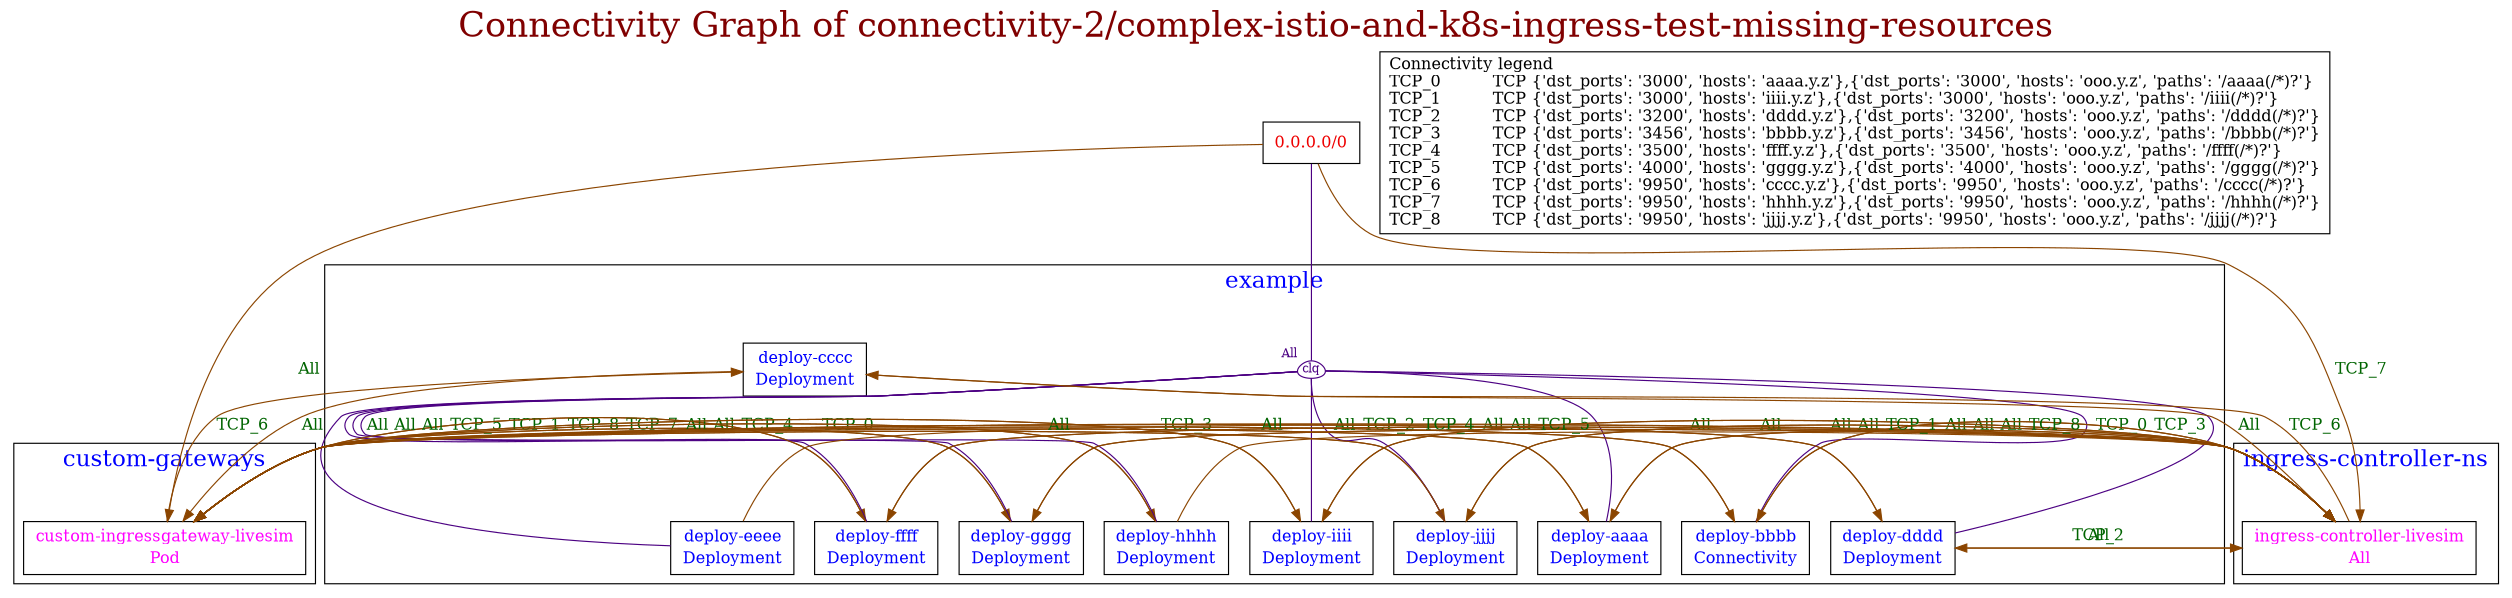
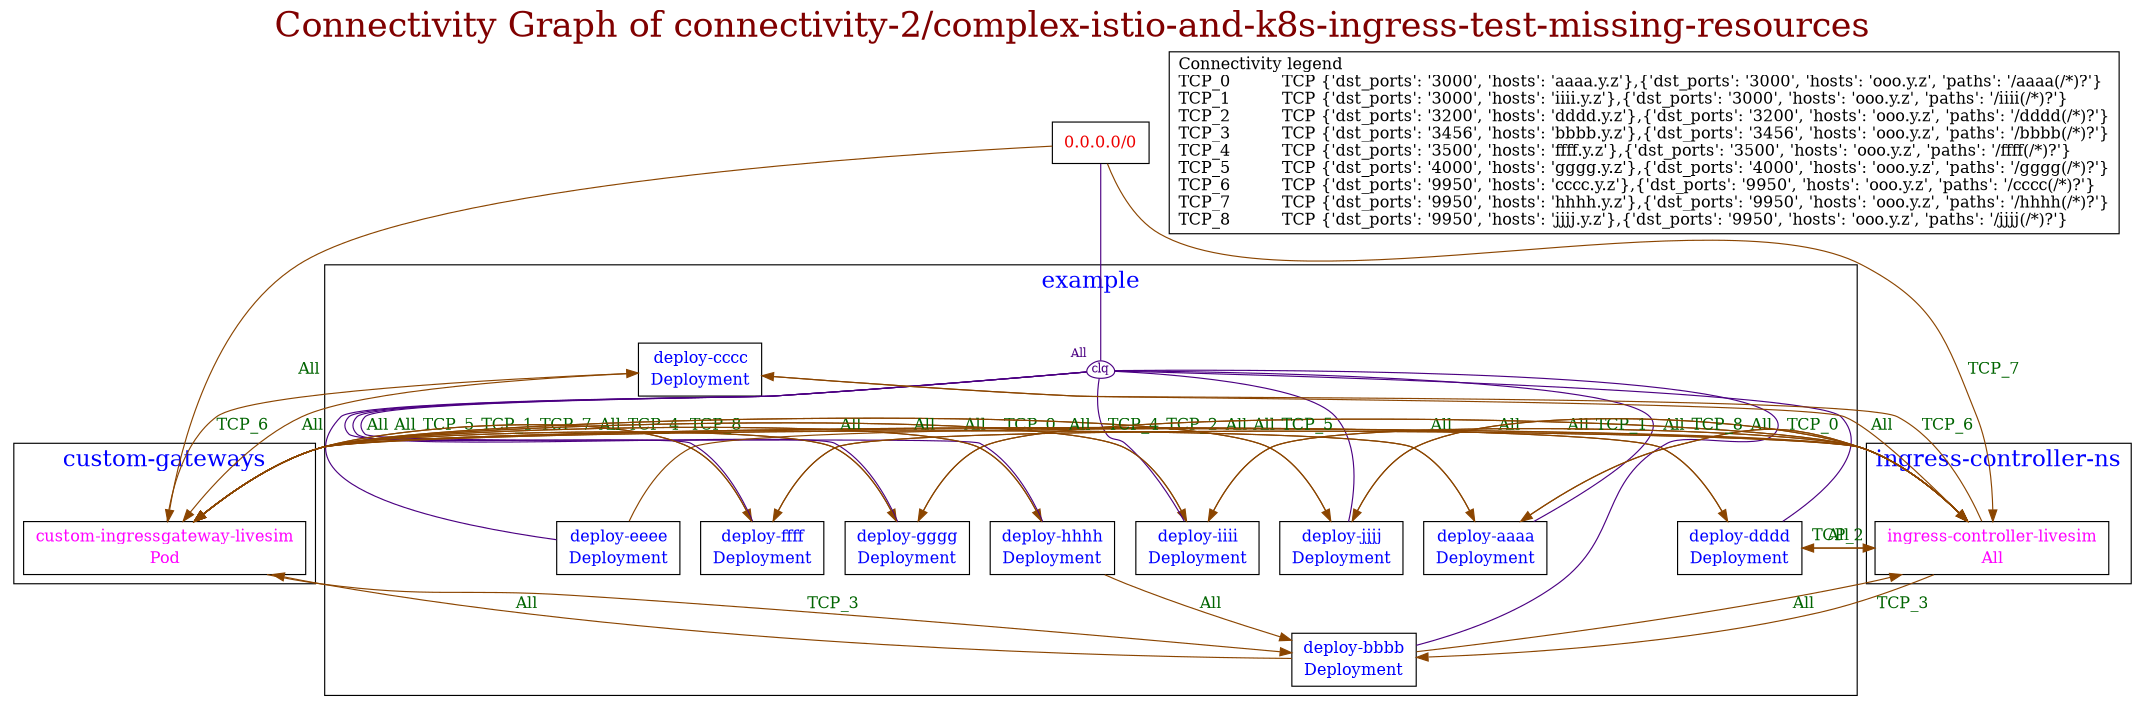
edge "deploy-hhhh" -- "ingress-controller-livesim": now "deploy-hhhh" -- "deploy-bbbb"
node "deploy-bbbb": text "Connectivity" -> "Deployment"
